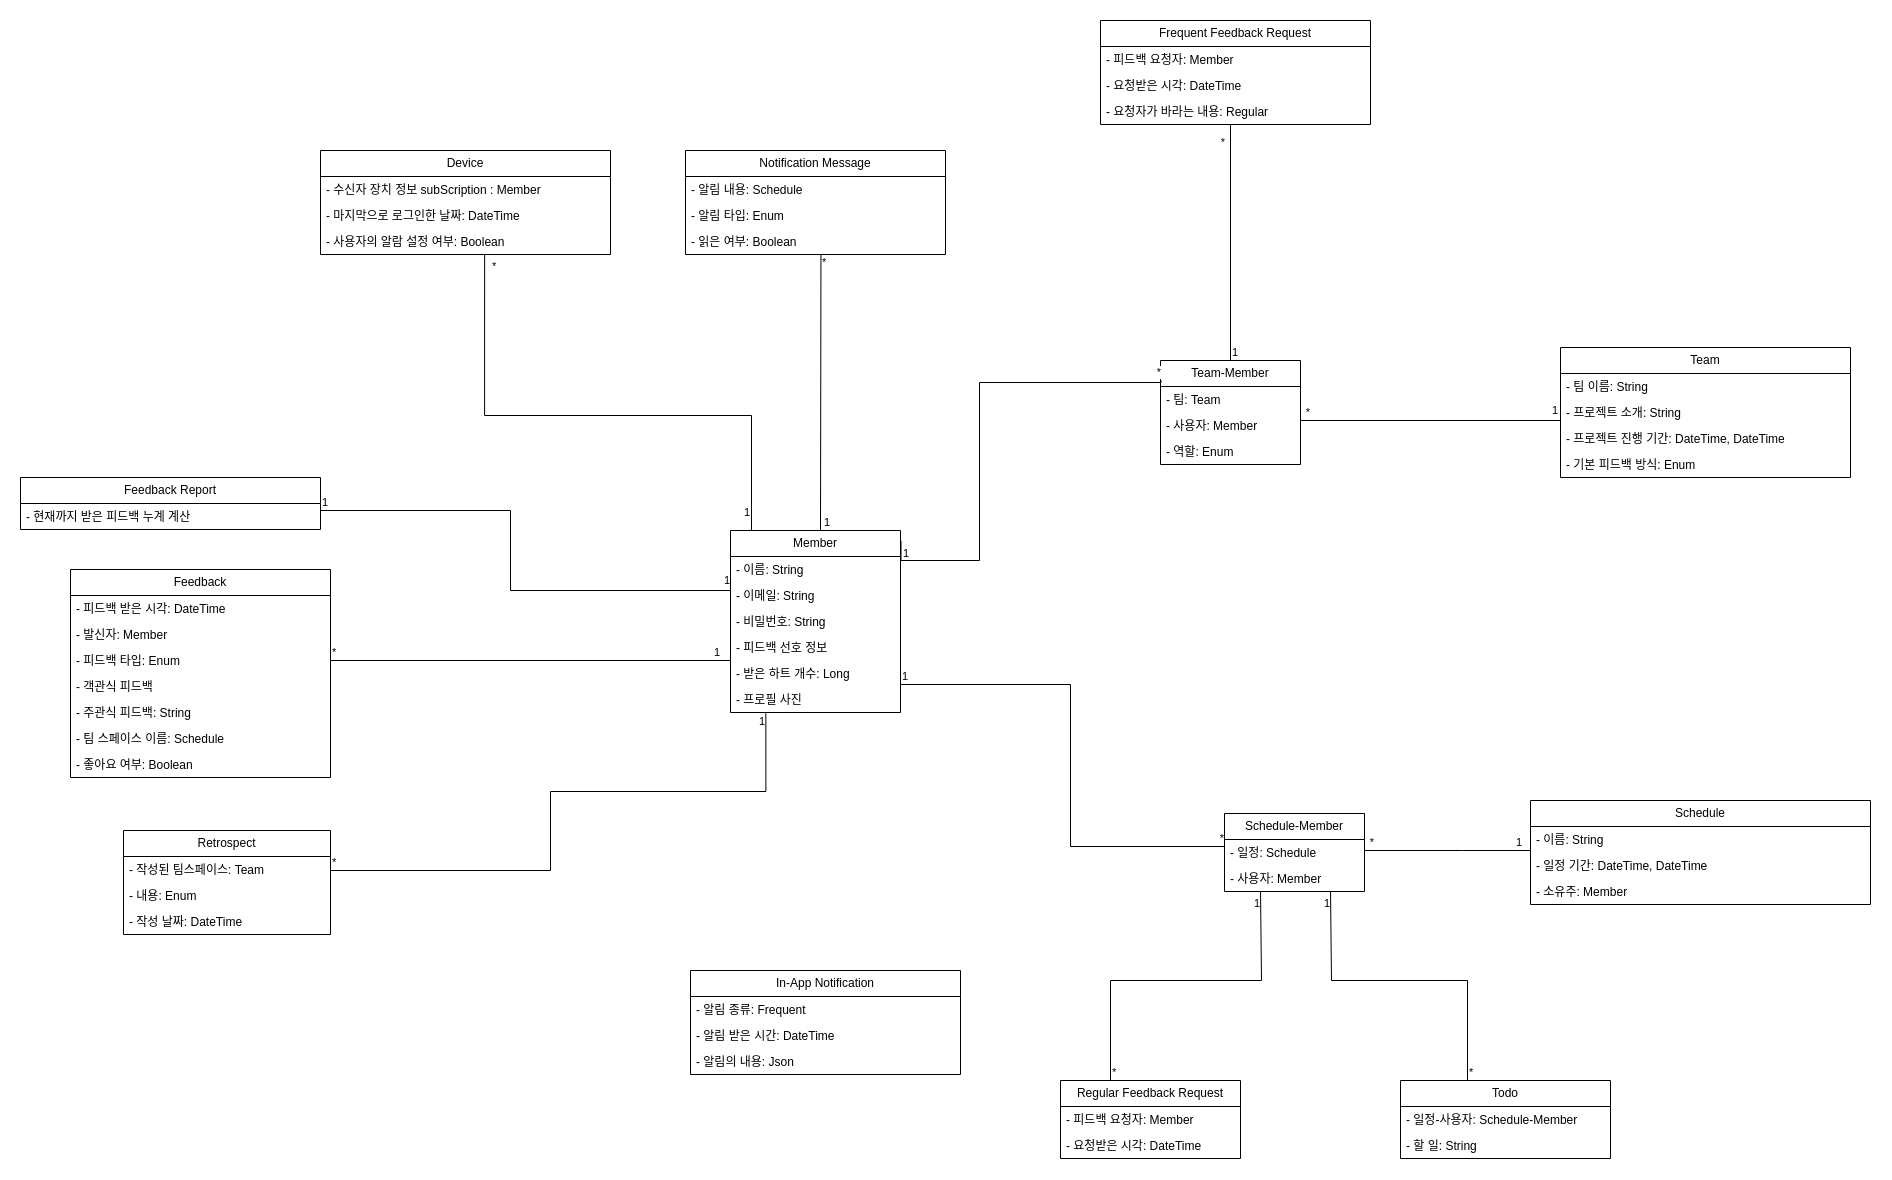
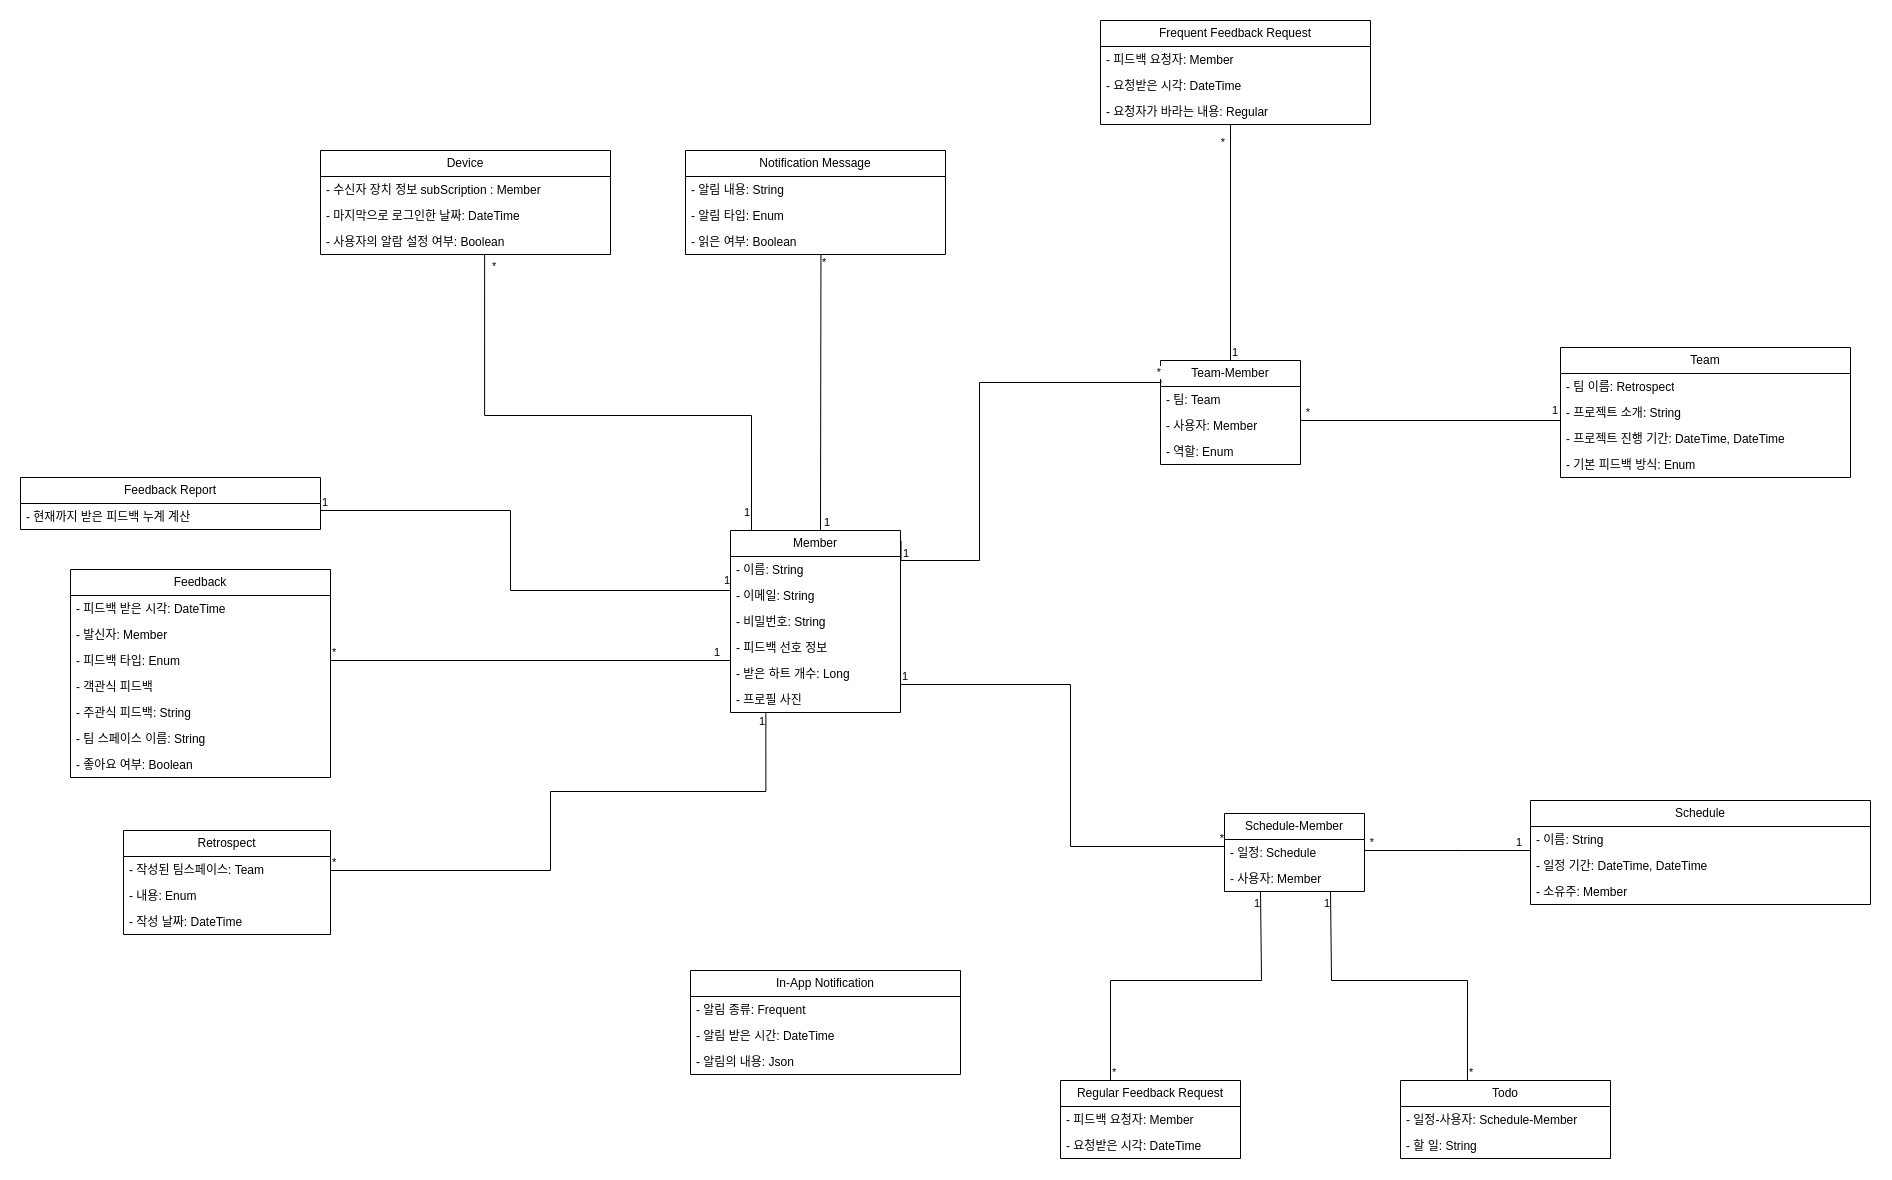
node "- 알림 내용: Schedule": label "- 알림 내용: Schedule" -> "- 알림 내용: String"
node "- 팀 이름: String": label "- 팀 이름: String" -> "- 팀 이름: Retrospect"
node "- 팀 스페이스 이름: Schedule": label "- 팀 스페이스 이름: Schedule" -> "- 팀 스페이스 이름: String"
